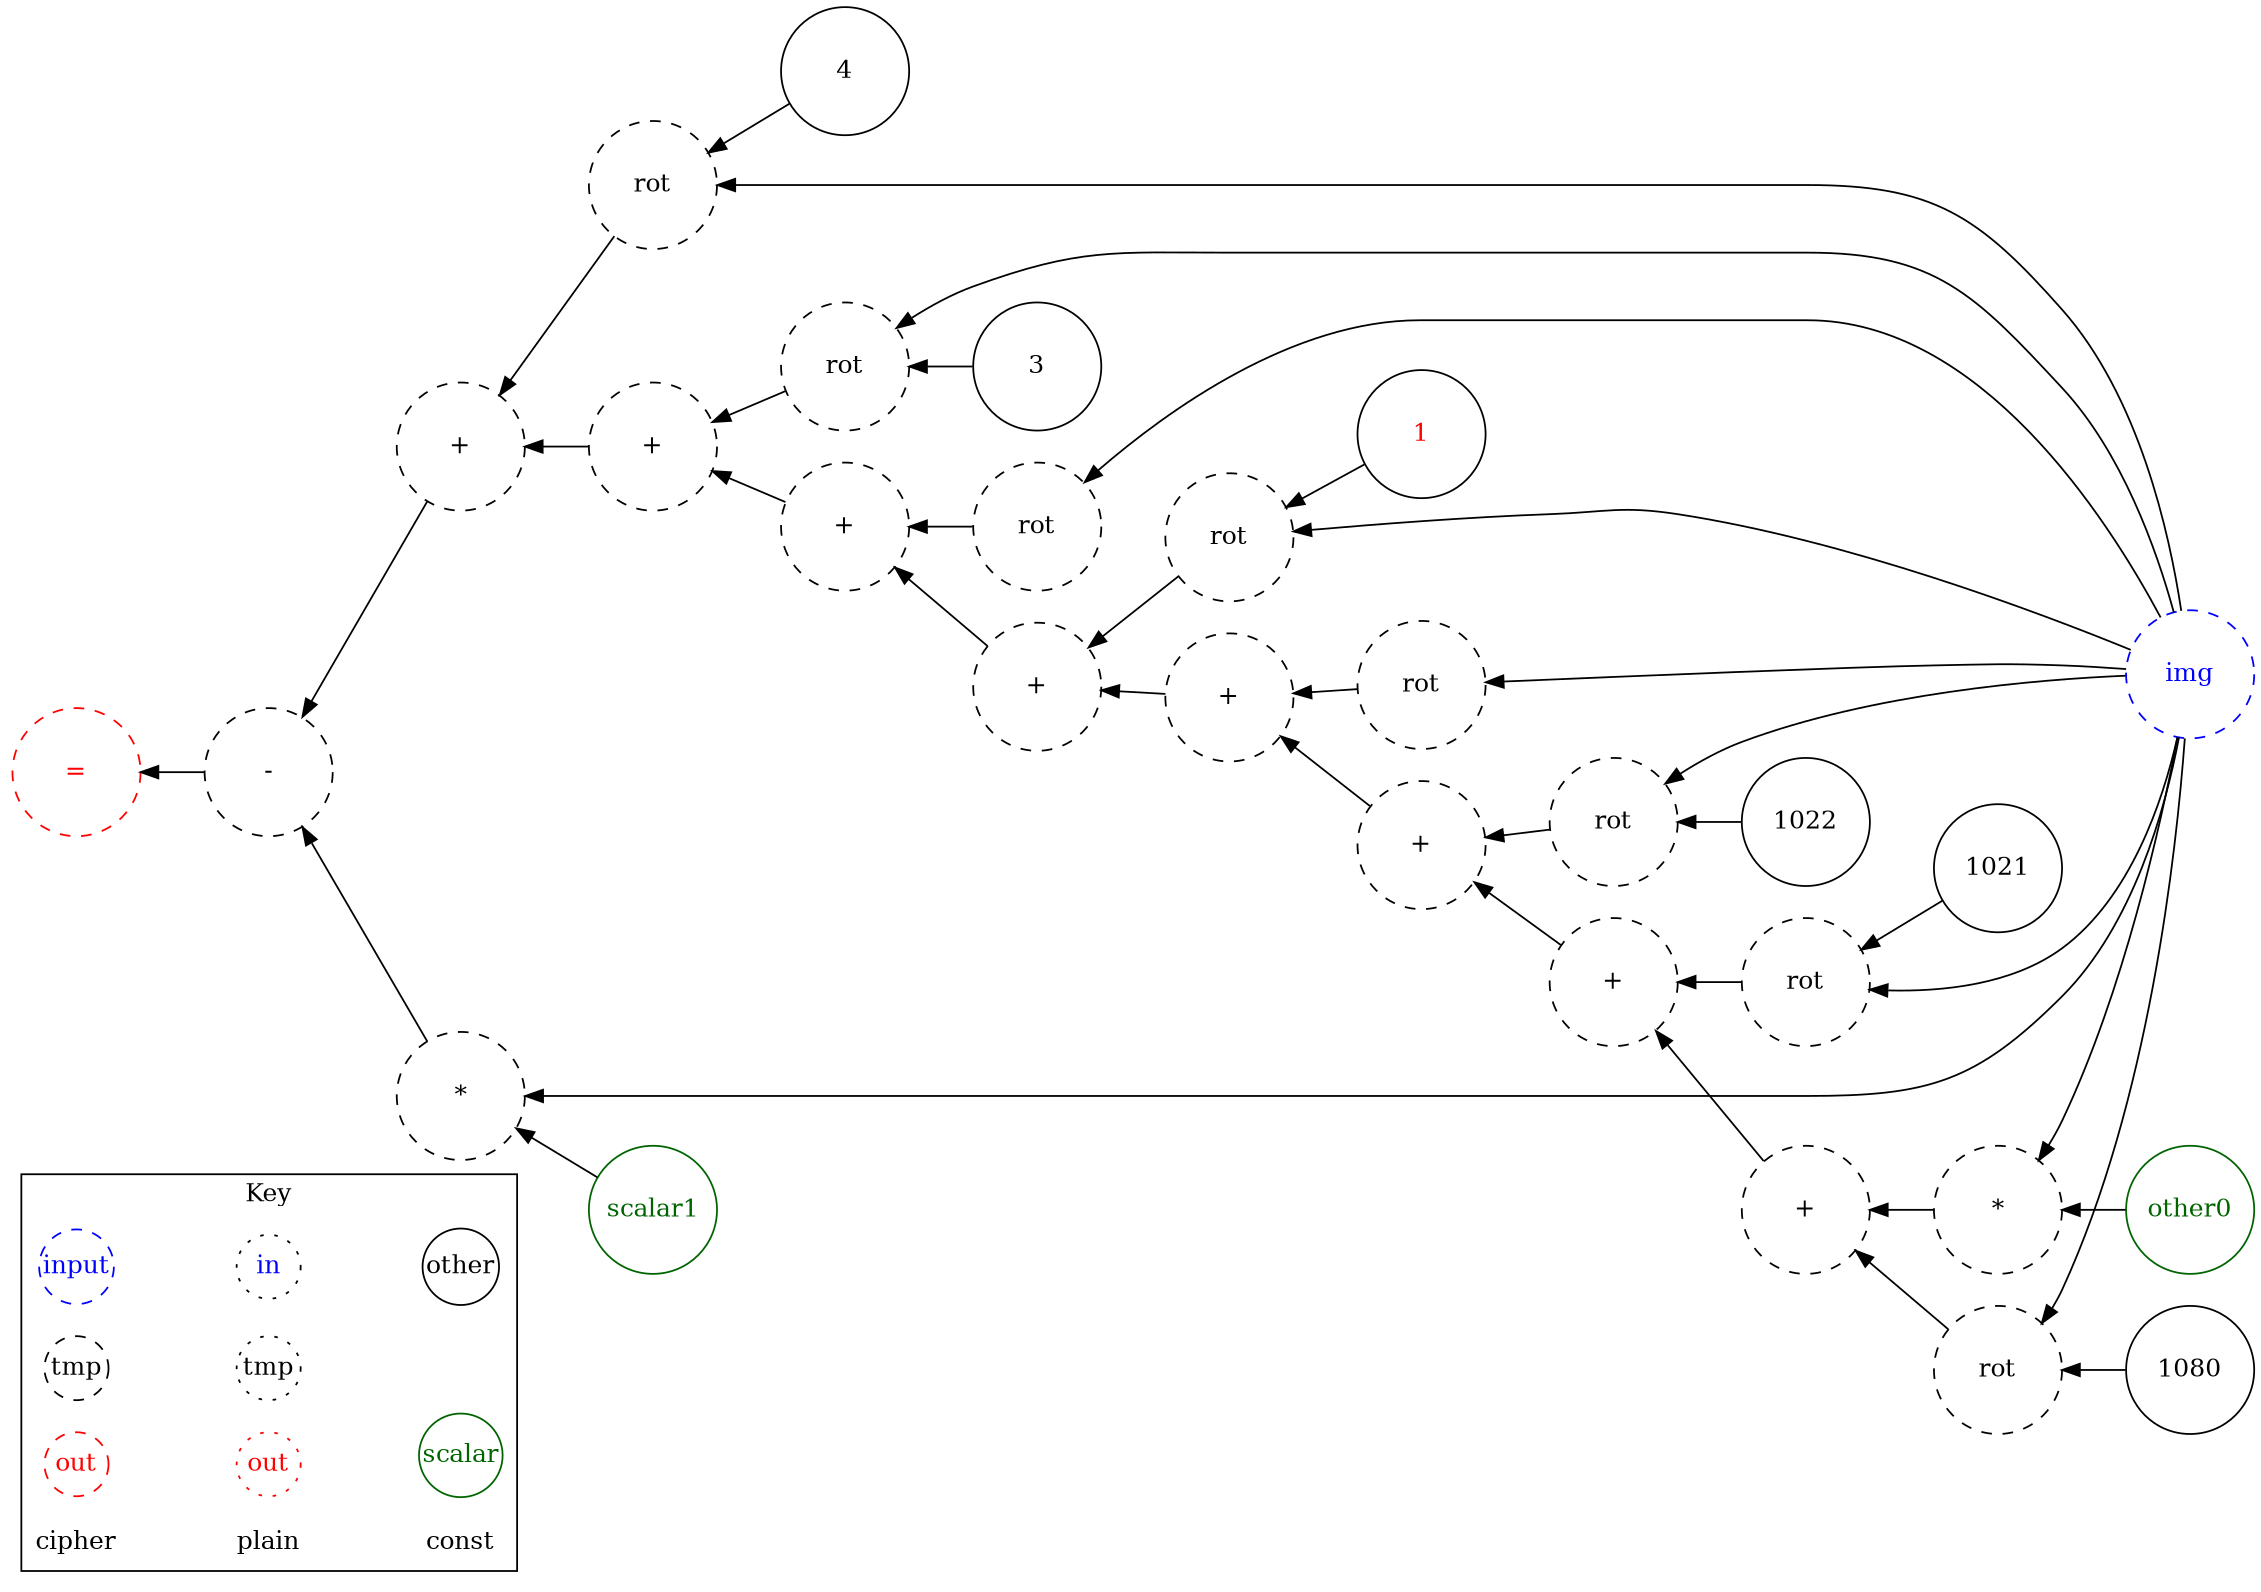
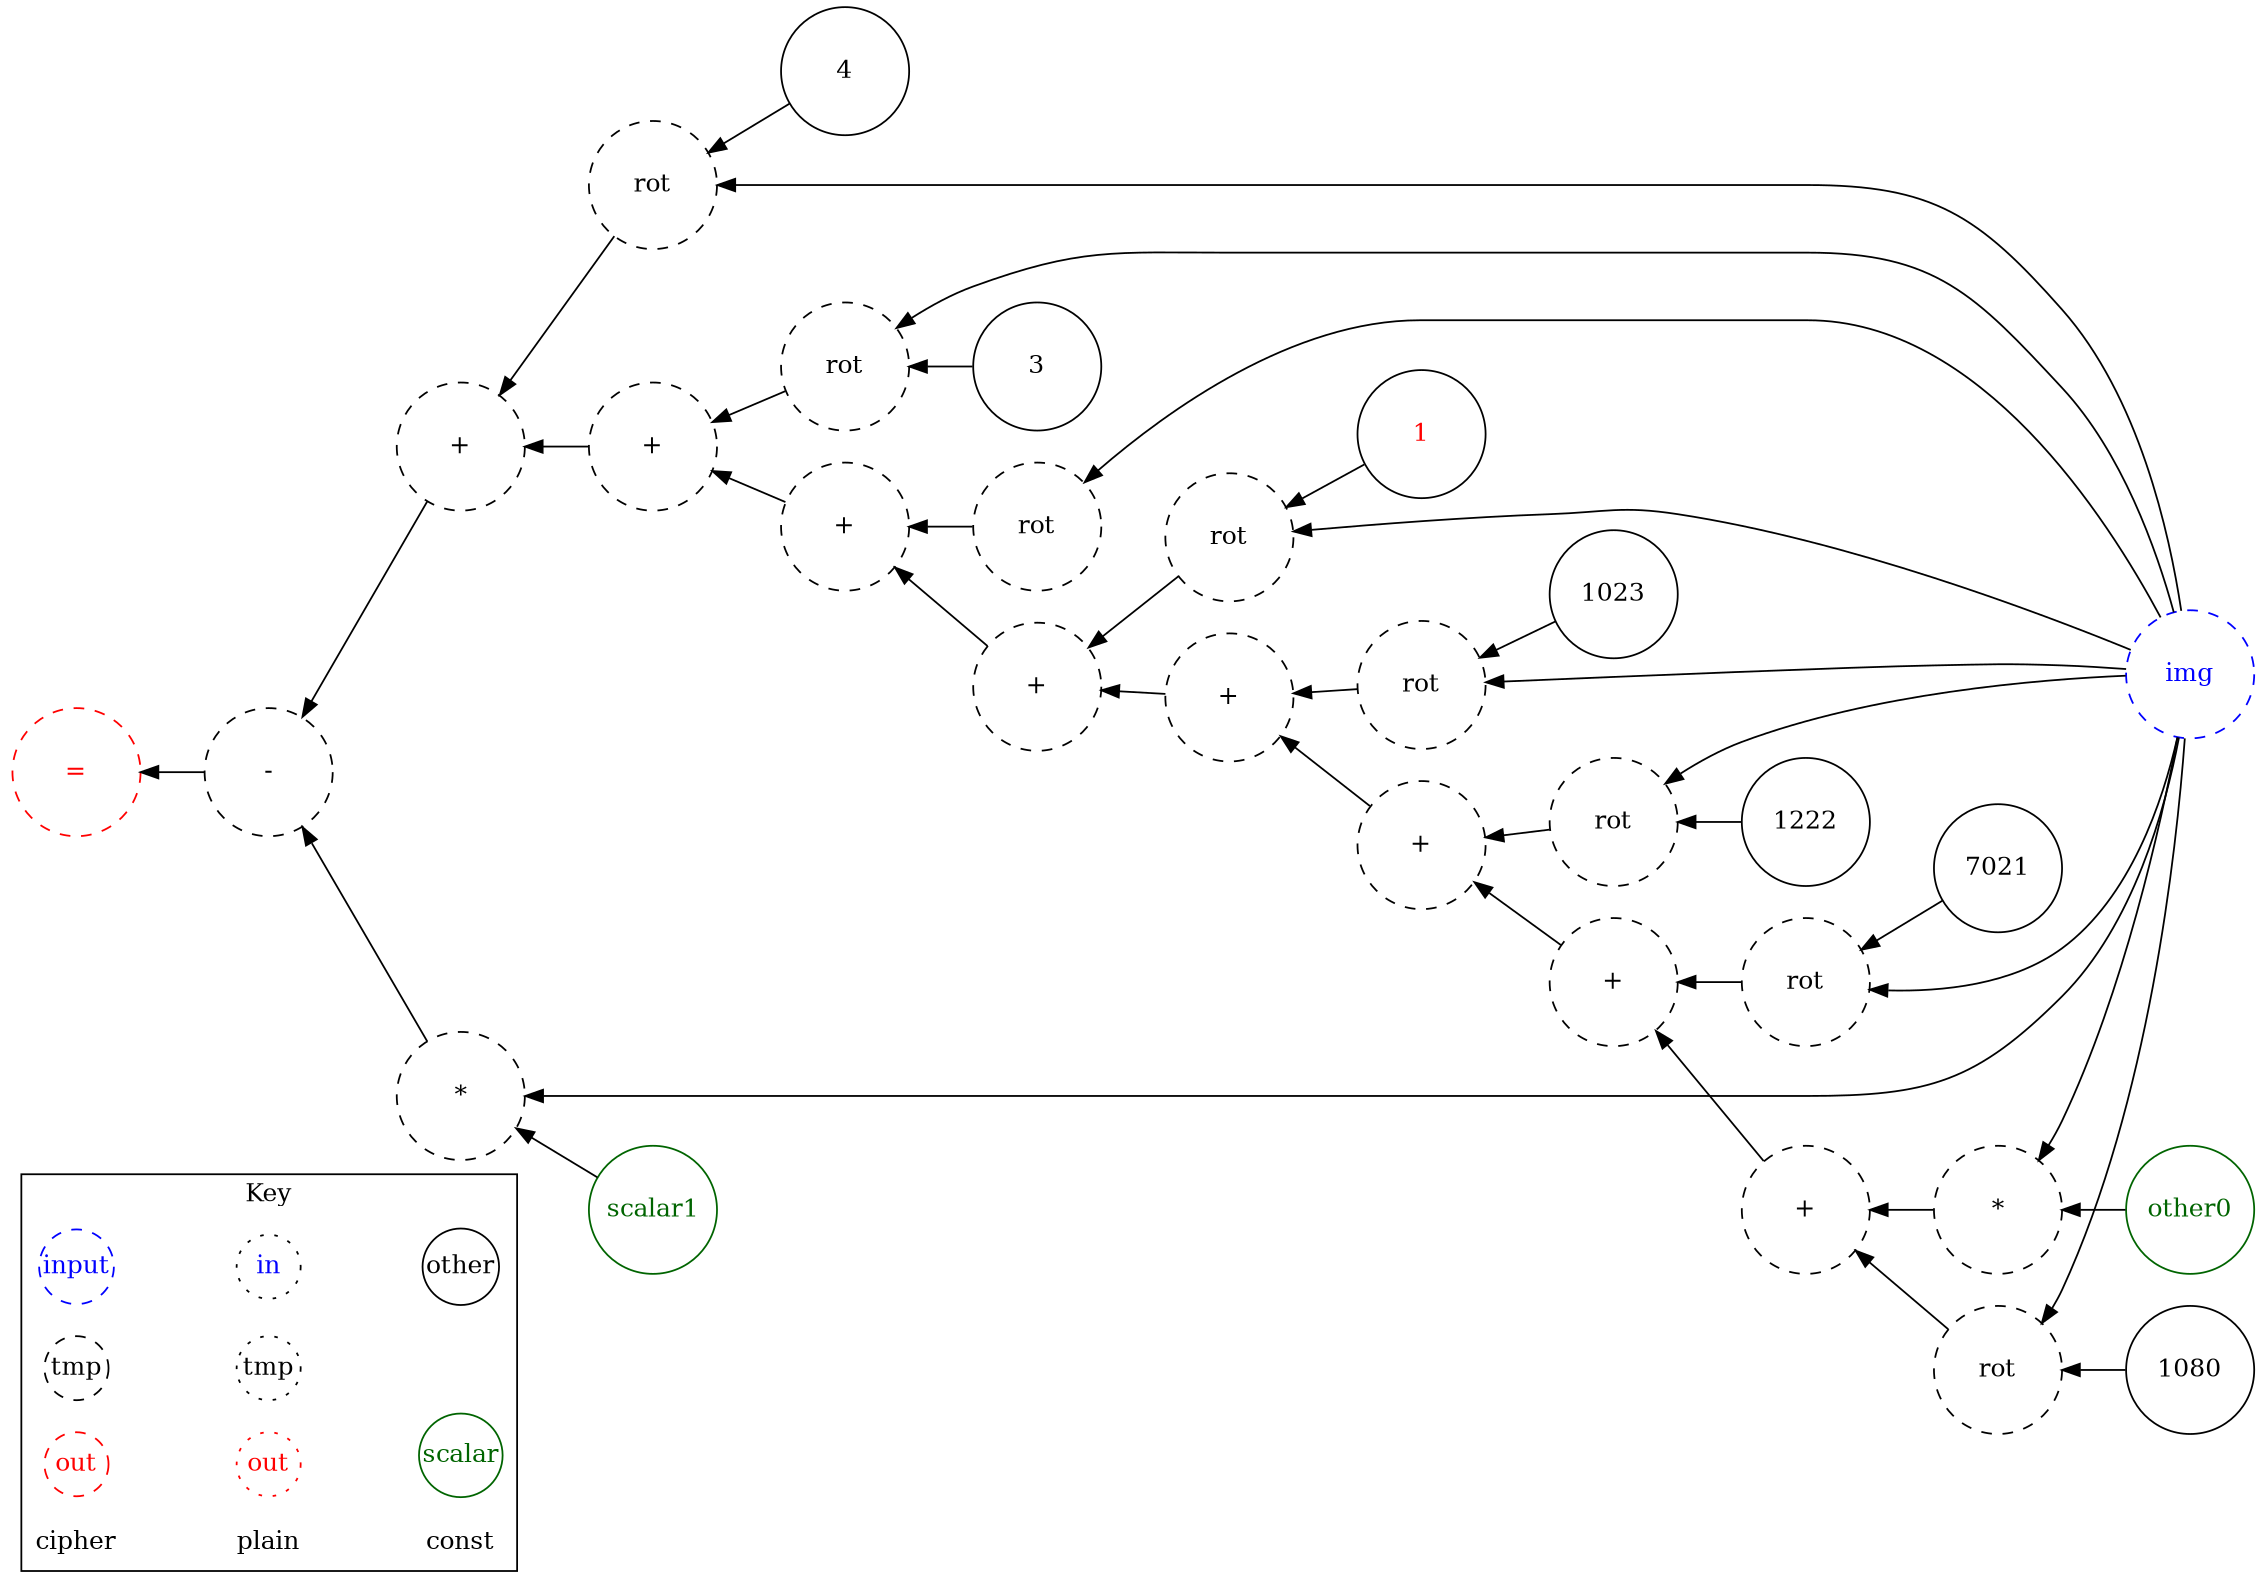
node "1023": added
node "1022": label "1022" -> "1222"
node "1021": label "1021" -> "7021"
